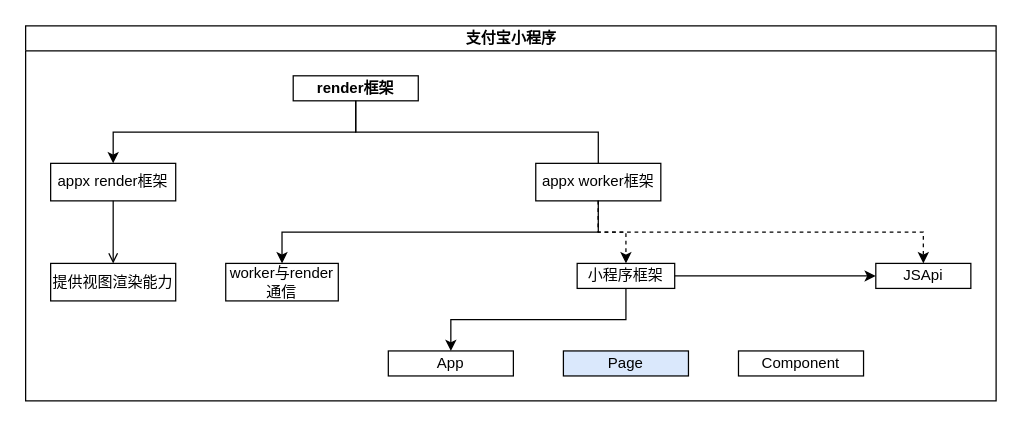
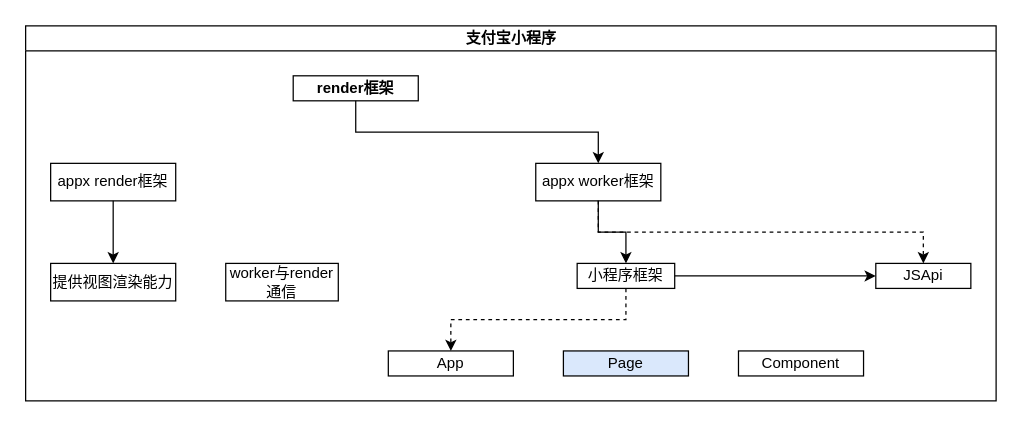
edge "render框架" -> "appx render框架": removed
edge "render框架" -- "appx worker框架": arrowhead none -> classic
edge "appx worker框架" -> "worker与render 通信": removed
edge "appx worker框架" -> "小程序框架": style dashed -> solid
edge "appx render框架" -> "提供视图渲染能力": arrowhead open -> classic
edge "小程序框架" -> "App": style solid -> dashed
